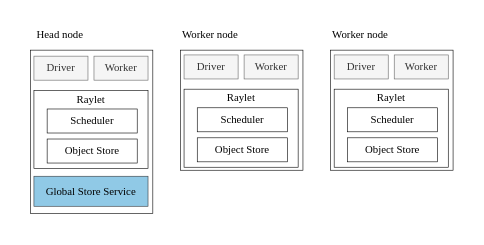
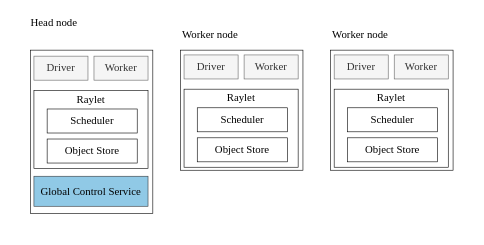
node "Head node": moved (60, 35) -> (54, 23)
node "Global Store Service": label "Global Store Service" -> "Global Control Service"
